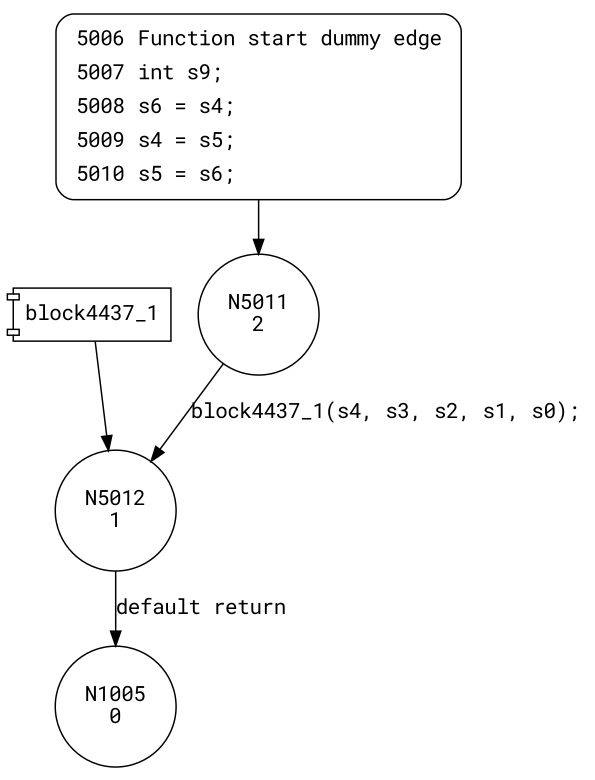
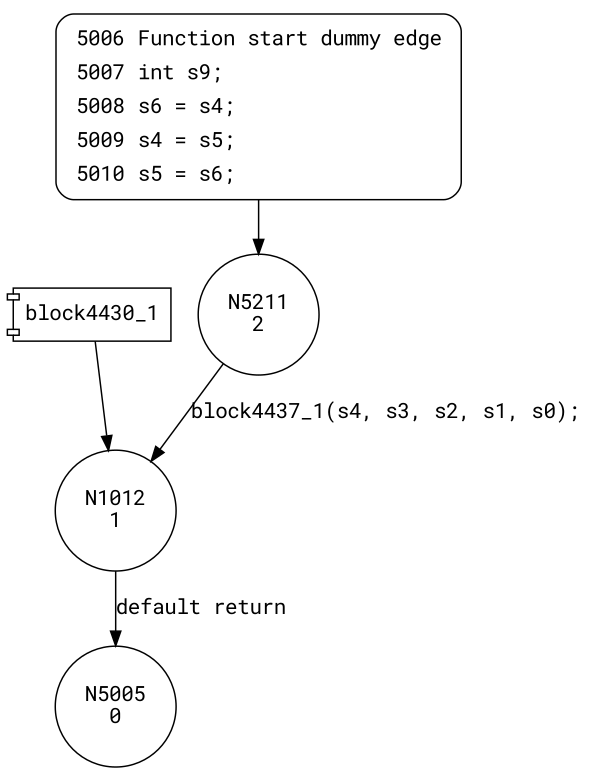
node "block4437_1": label "block4437_1" -> "block4430_1"
node "N5011 2": label "N5011 2" -> "N5211 2"
node "N5012 1": label "N5012 1" -> "N1012 1"
node "N1005 0": label "N1005 0" -> "N5005 0"
